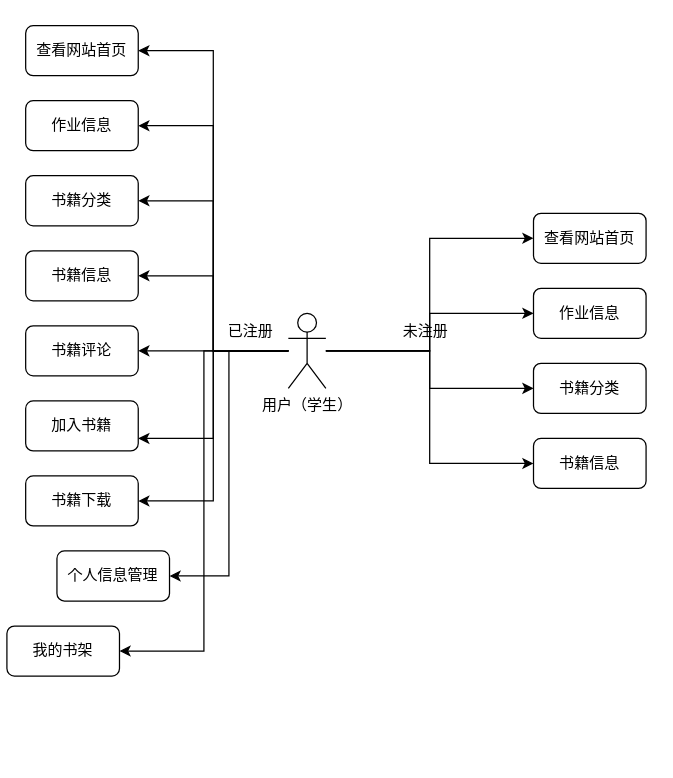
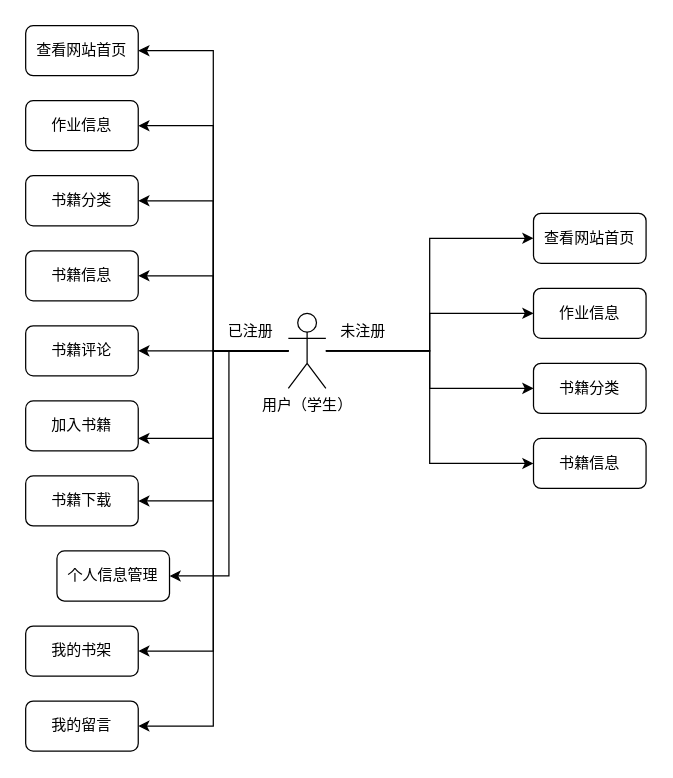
node "未注册": moved (426, 332) -> (363, 332)
node "我的书架": moved (63, 651) -> (82, 651)
edge "用户（学生）" -> "我的留言": added
node "我的留言": added
